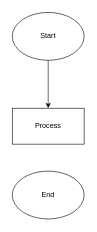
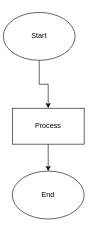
node "Start": moved (48, 36) -> (39, 36)
edge "Process" -> "End": added
